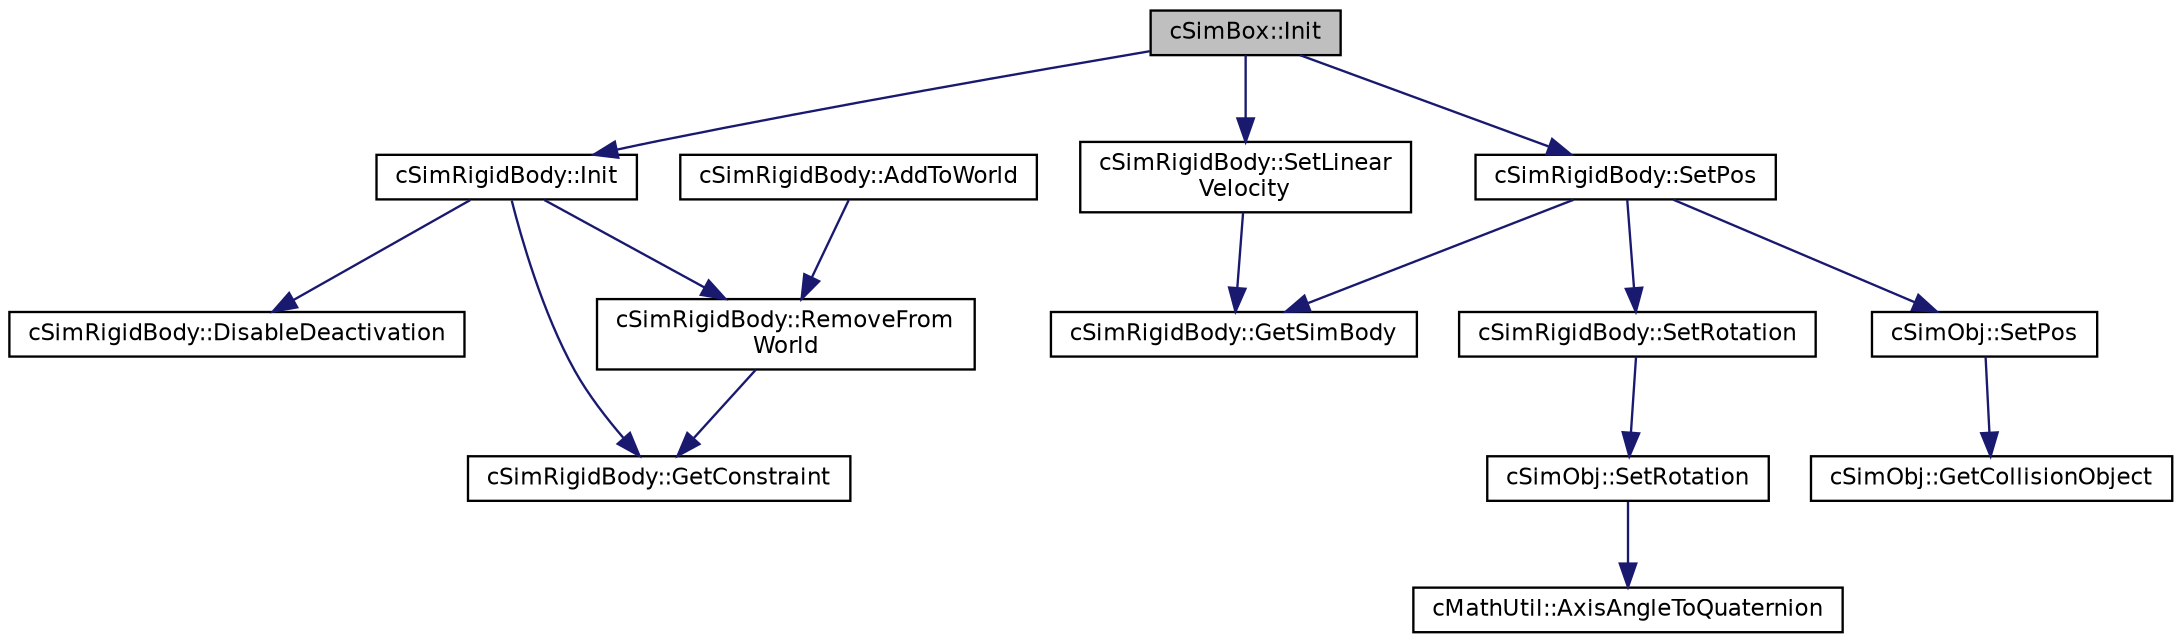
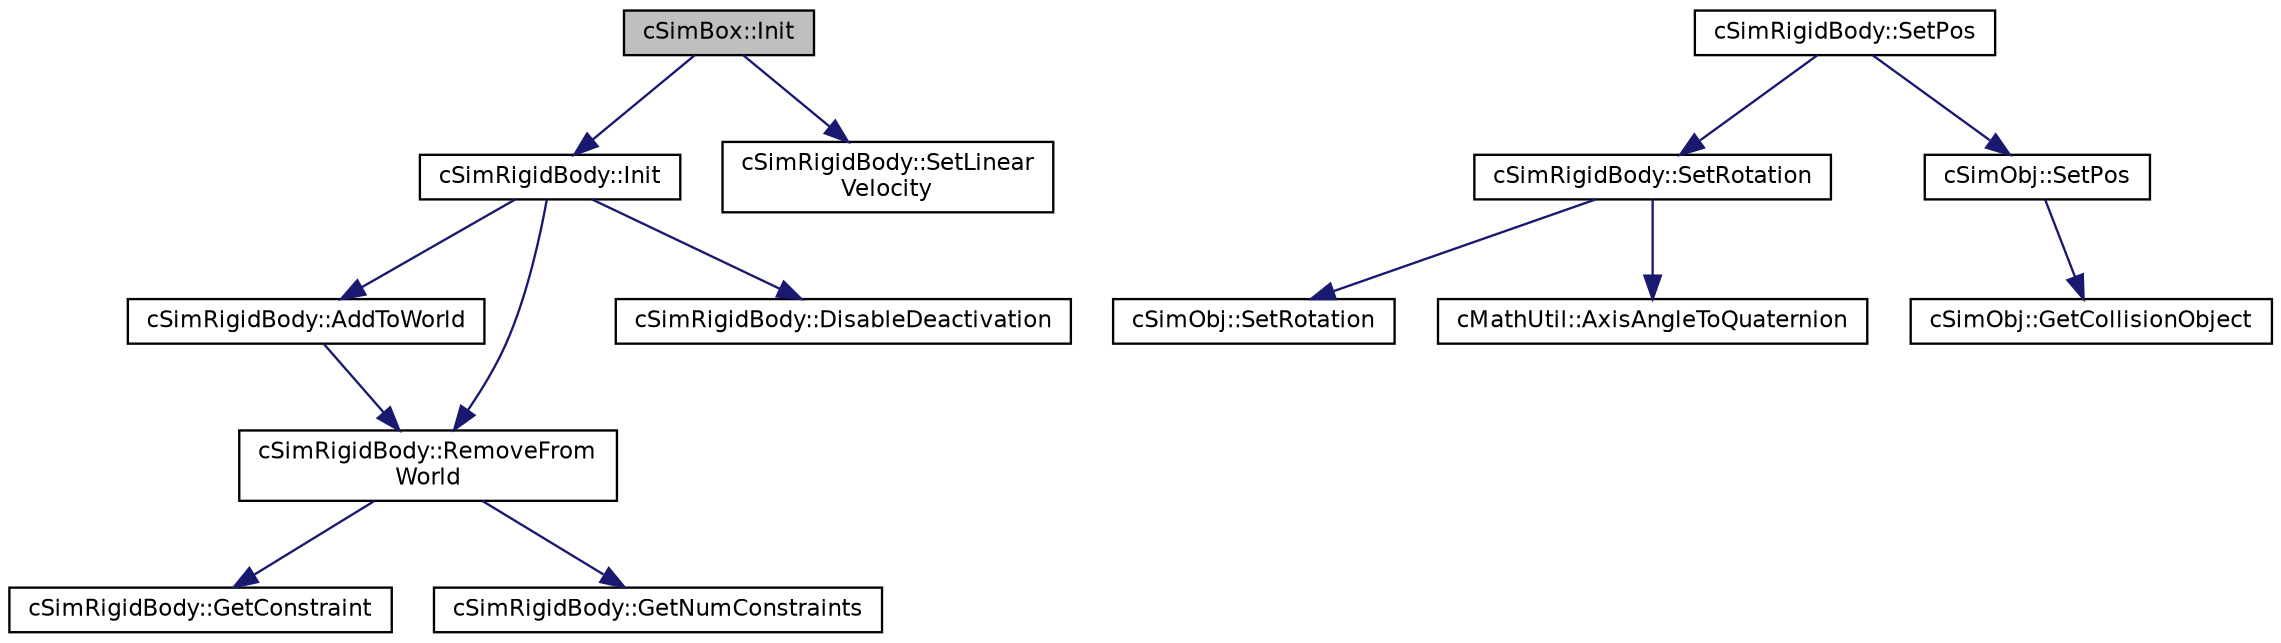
edge "cSimBox::Init" -> "cSimRigidBody::SetPos": removed
edge "cSimRigidBody::Init" -> "cSimRigidBody::GetConstraint": now "cSimRigidBody::Init" -> "cSimRigidBody::AddToWorld"
node "cSimRigidBody::GetSimBody": removed
edge "cSimObj::SetRotation" -> "cMathUtil::AxisAngleToQuaternion": now "cSimRigidBody::SetRotation" -> "cMathUtil::AxisAngleToQuaternion"
node "cSimRigidBody::GetNumConstraints": added
